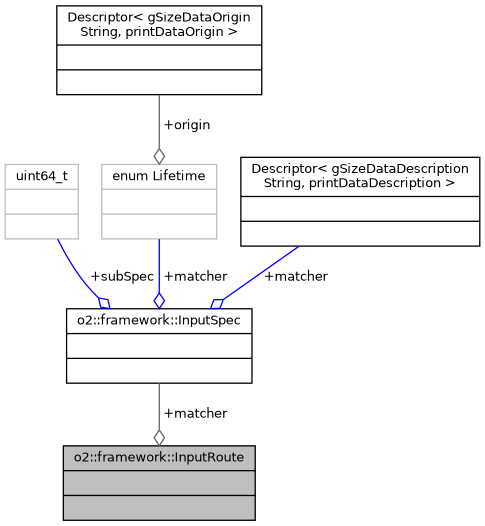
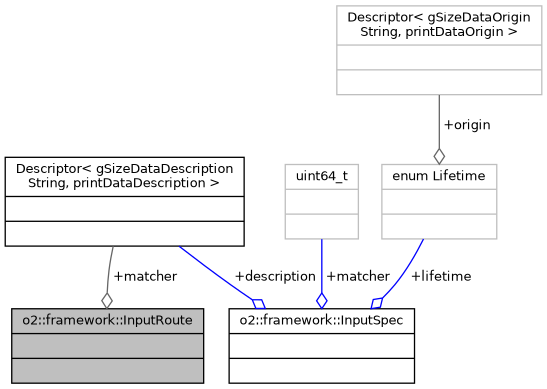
node "Descriptor< gSizeDataOrigin": color black -> grey75
edge "uint64_t" -> "o2::framework::InputSpec": label " +subSpec" -> " +matcher"
edge "enum Lifetime" -> "o2::framework::InputSpec": label " +matcher" -> " +lifetime"
edge "Descriptor< gSizeDataDescription" -> "o2::framework::InputSpec": label " +matcher" -> " +description"
edge "o2::framework::InputSpec" -> "o2::framework::InputRoute": now "Descriptor< gSizeDataDescription" -> "o2::framework::InputRoute"
